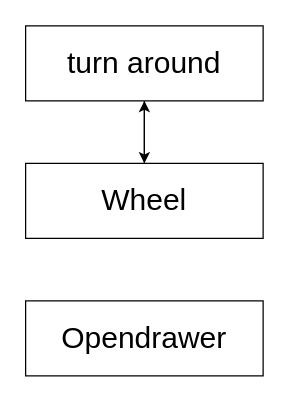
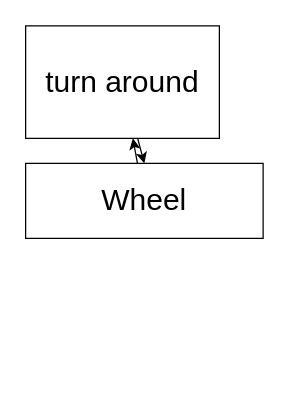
node "turn around": size 238x75 -> 194x113
node "Opendrawer": removed
